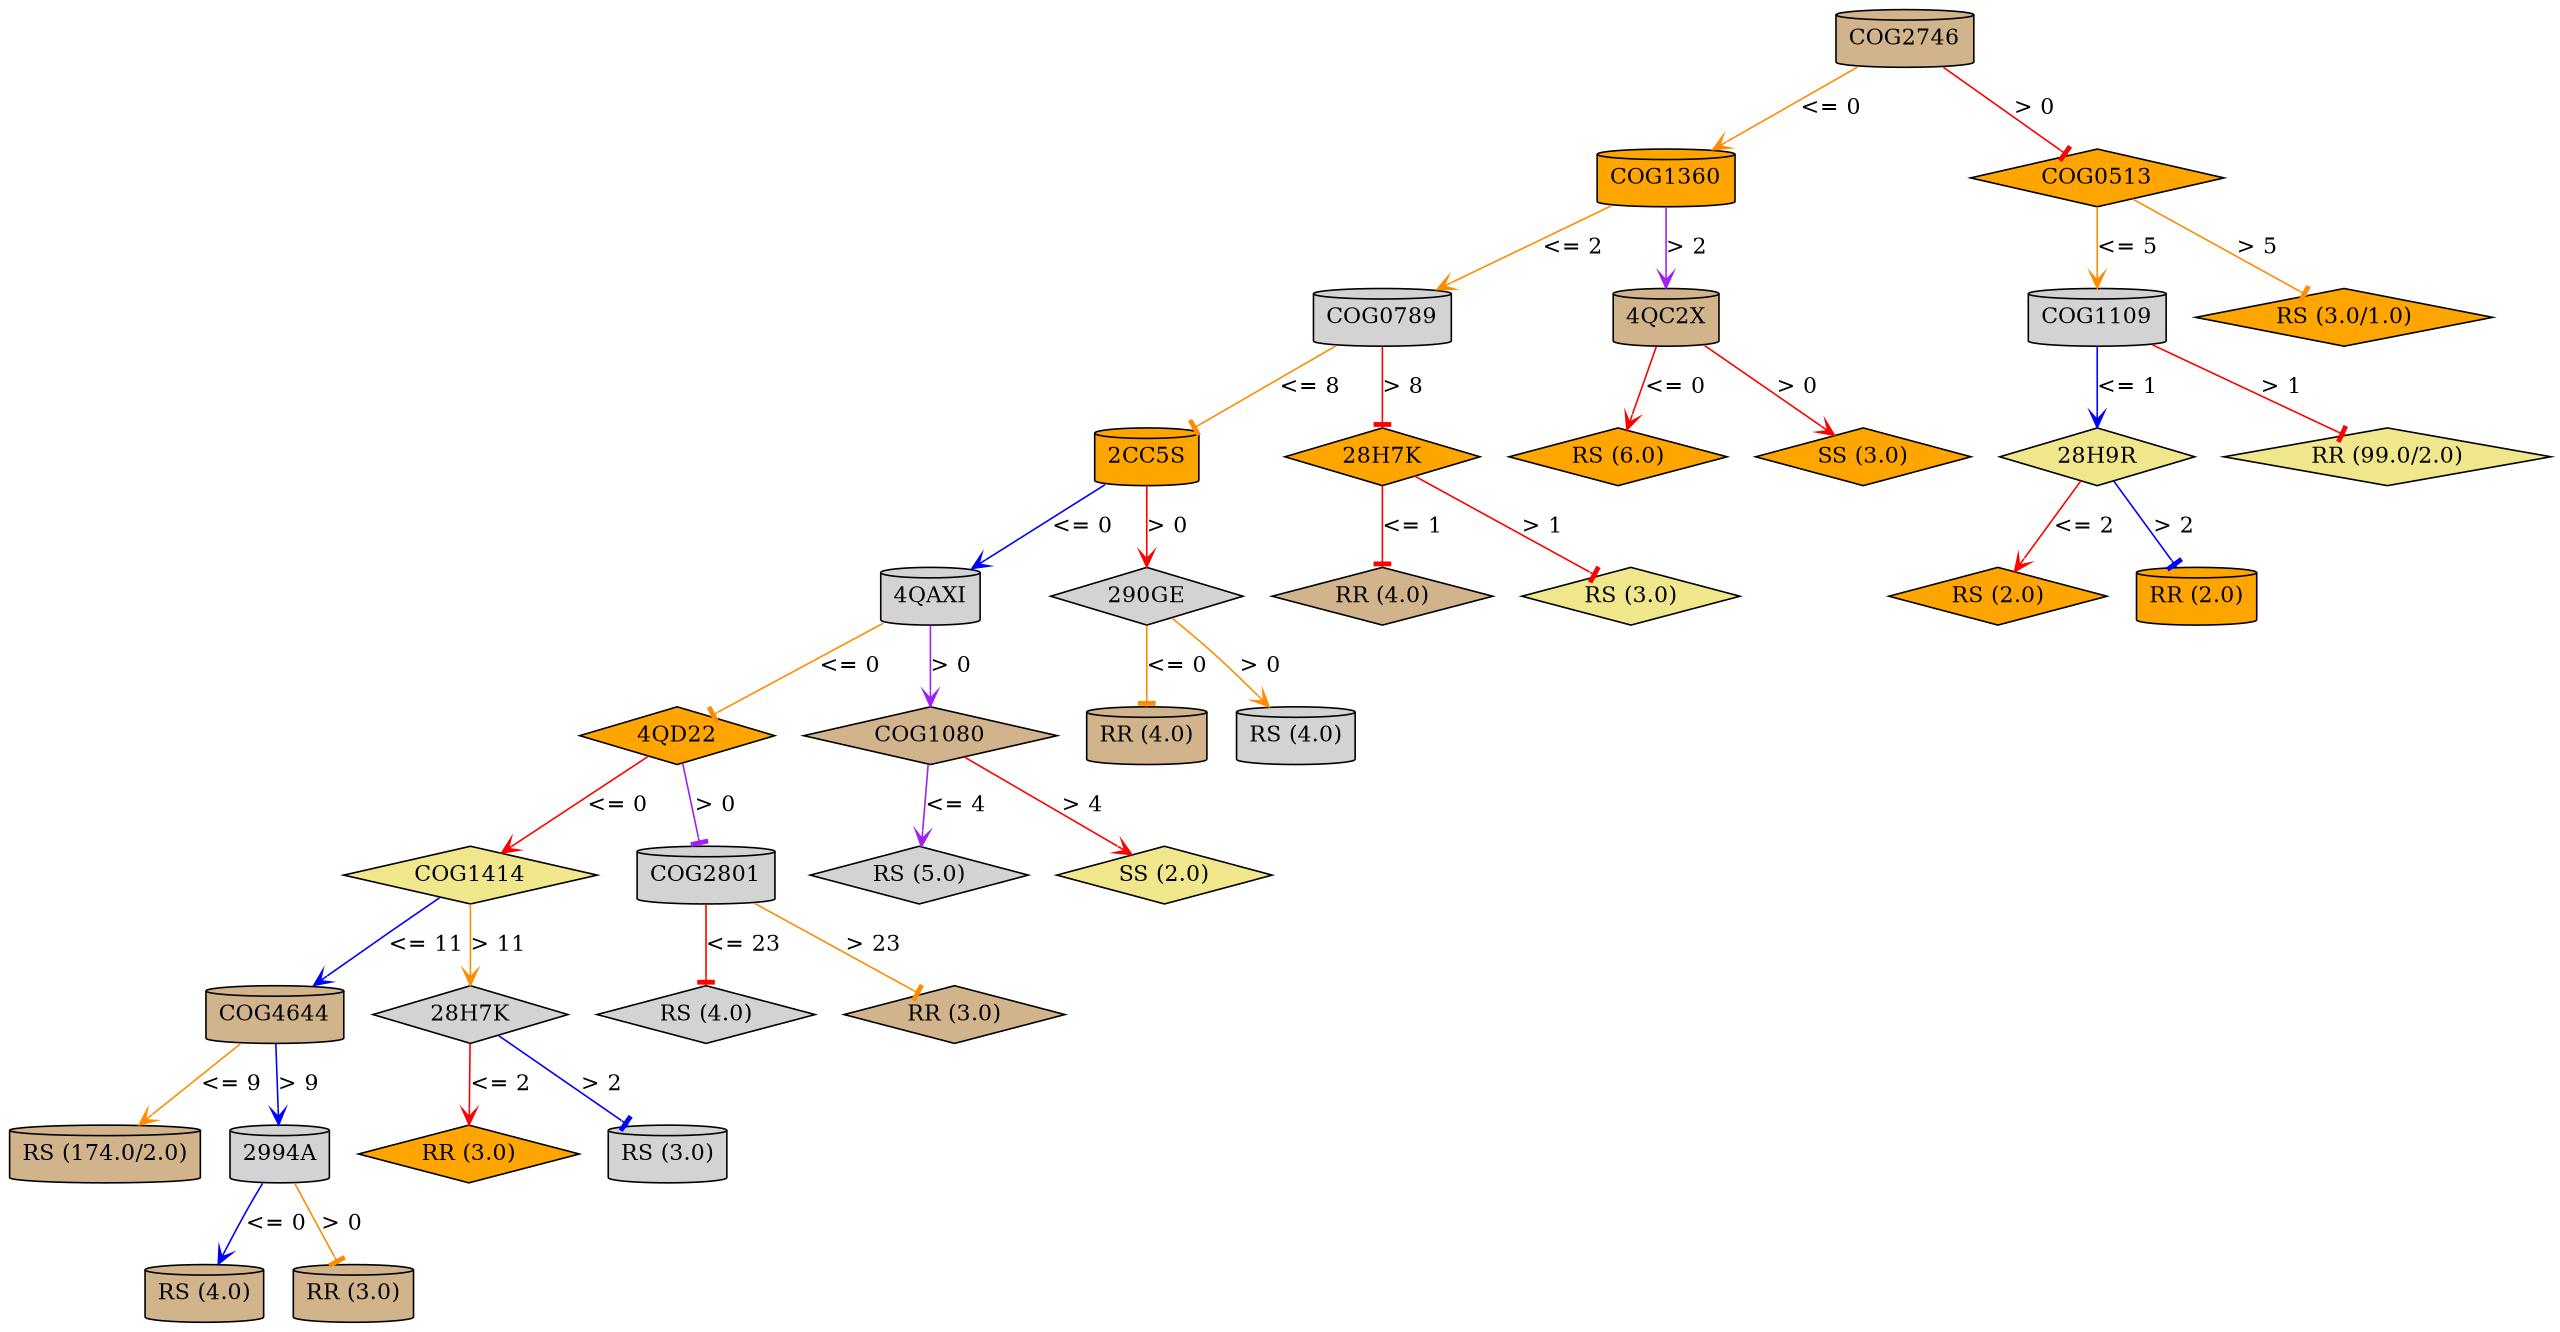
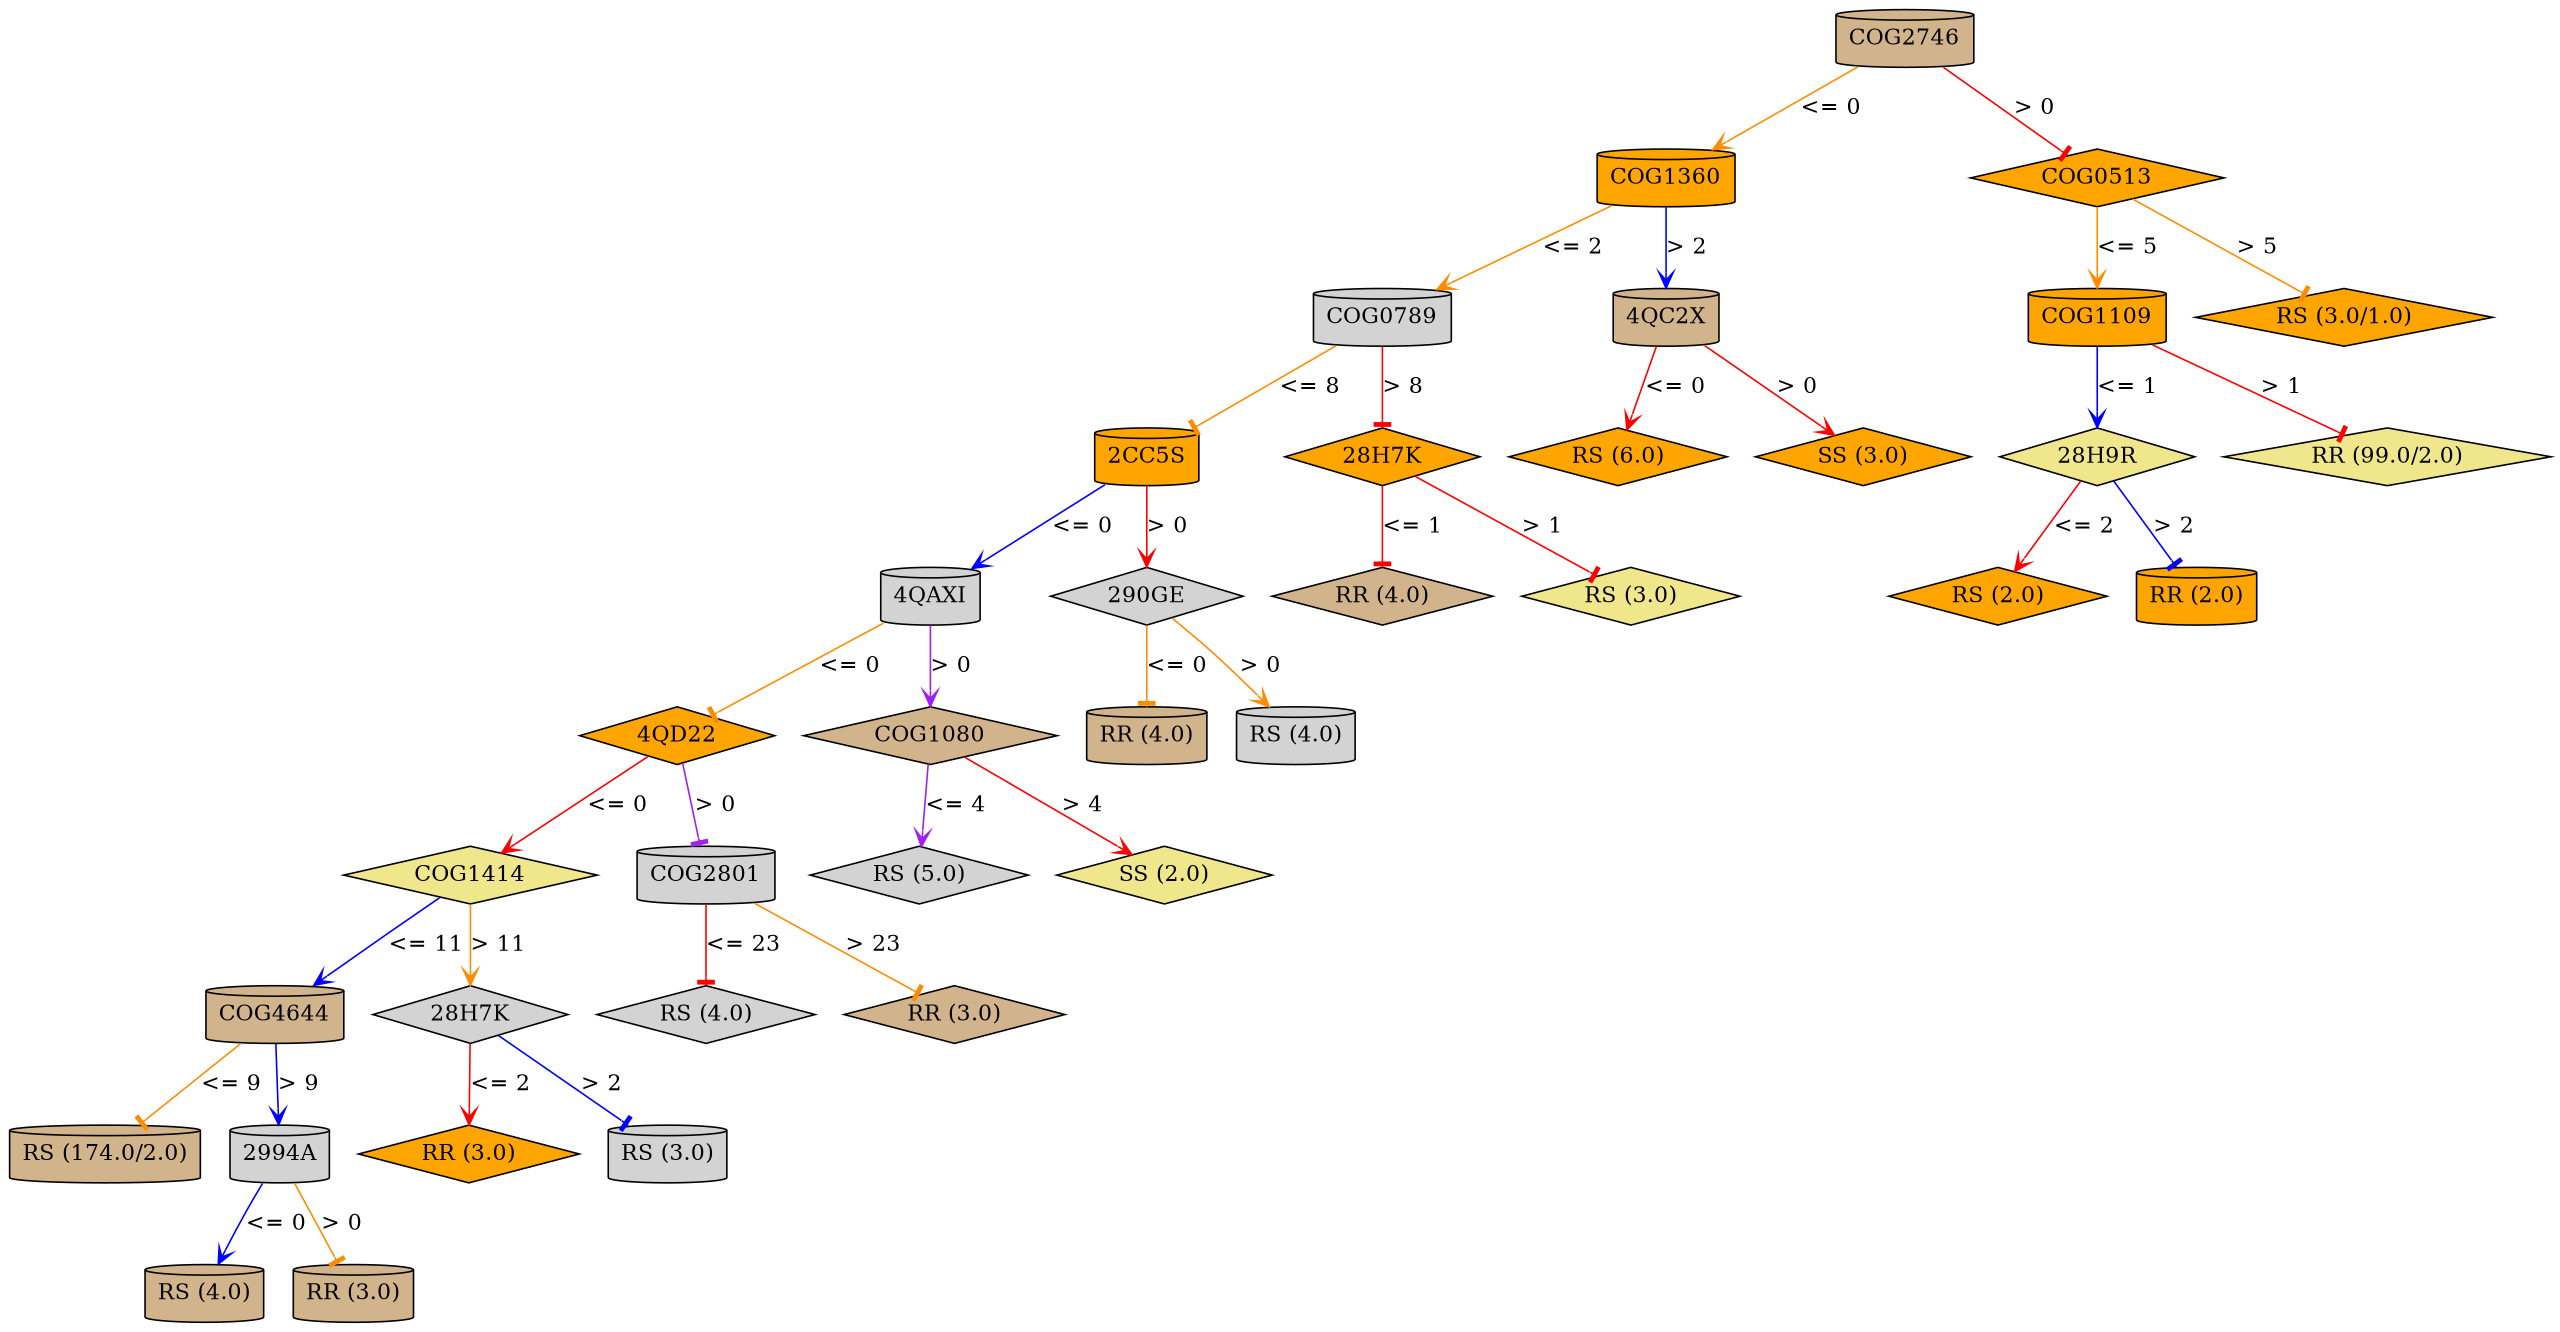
edge "COG1360" -> "4QC2X": color purple -> blue
node "COG1109": fillcolor lightgrey -> orange
edge "COG4644" -> "RS (174.0/2.0)": arrowhead vee -> tee
